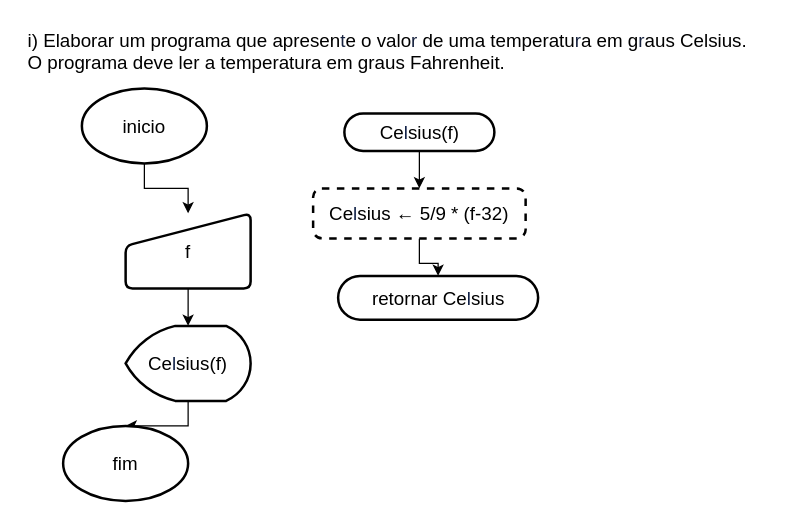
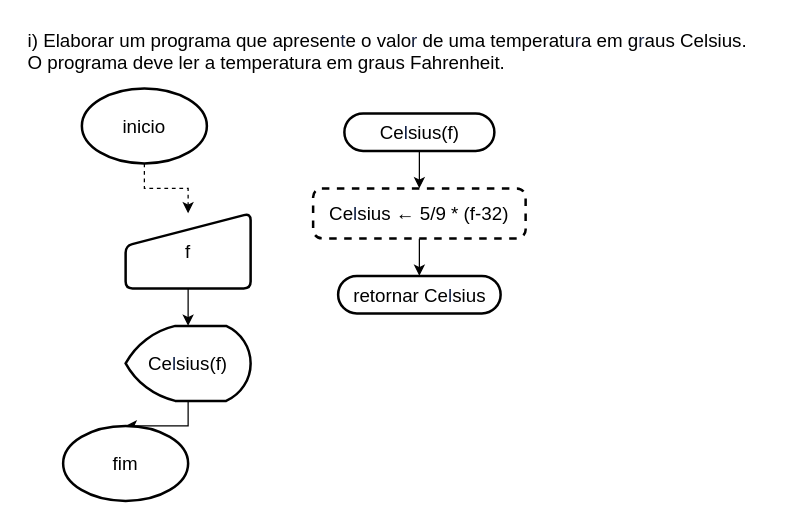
edge "inicio" -> "f": style solid -> dashed
node "retornar Celsius": size 200x44 -> 163x38
